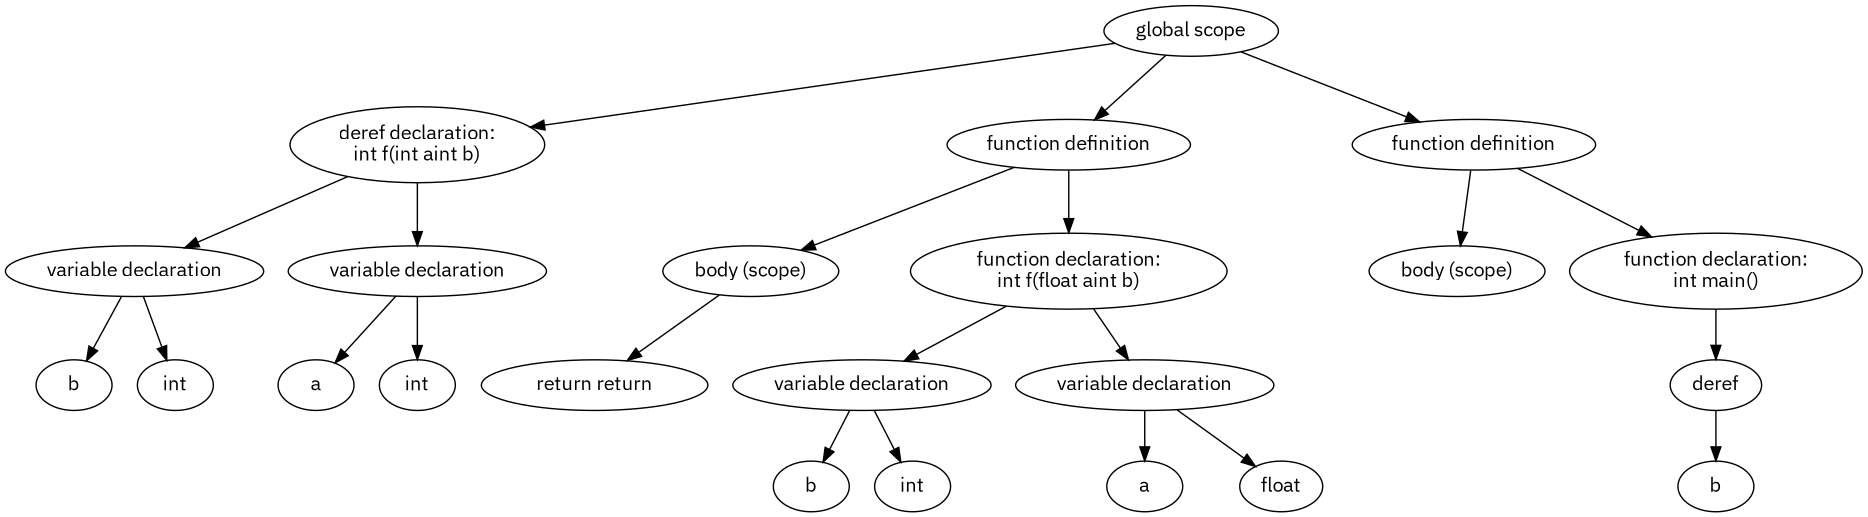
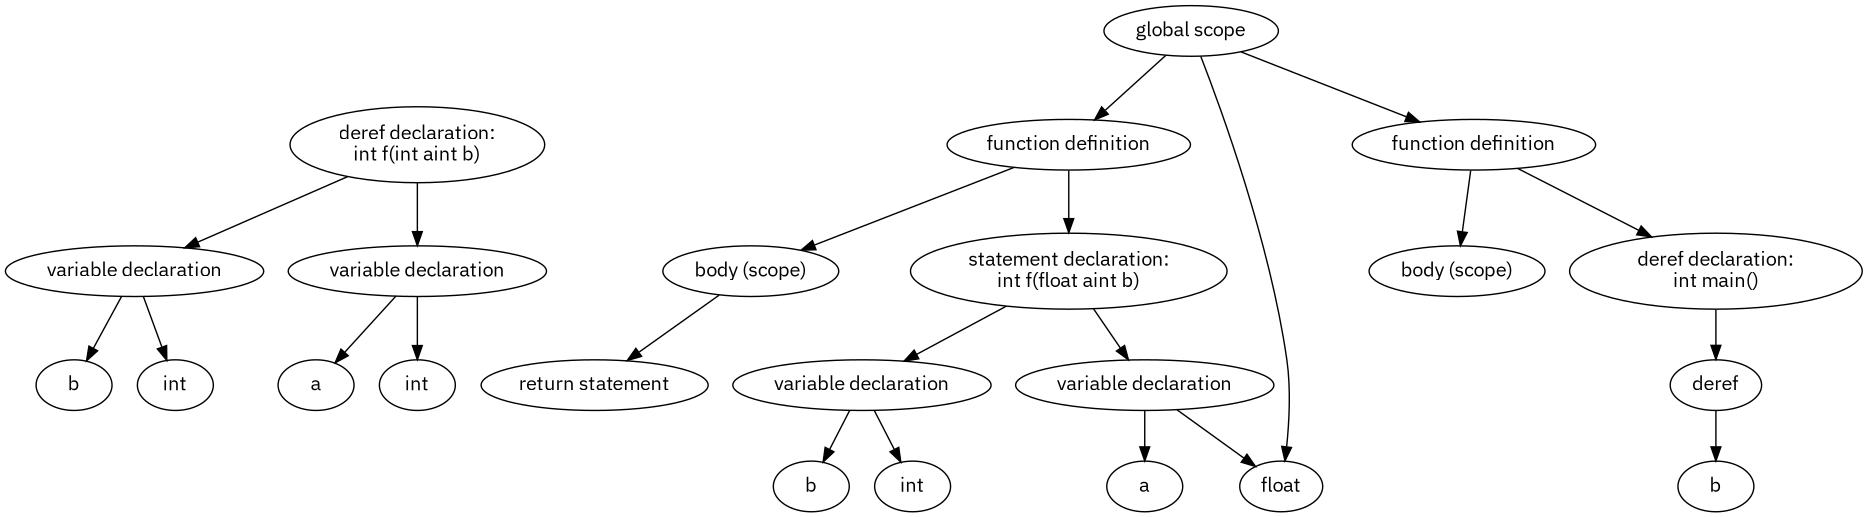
edge "global scope" -> "deref declaration: int f(int aint b)": now "global scope" -> "float"
node "function declaration: int f(float aint b)": label "function declaration: int f(float aint b)" -> "statement declaration: int f(float aint b)"
node "function declaration: int main()": label "function declaration: int main()" -> "deref declaration: int main()"
node "return return": label "return return" -> "return statement"
